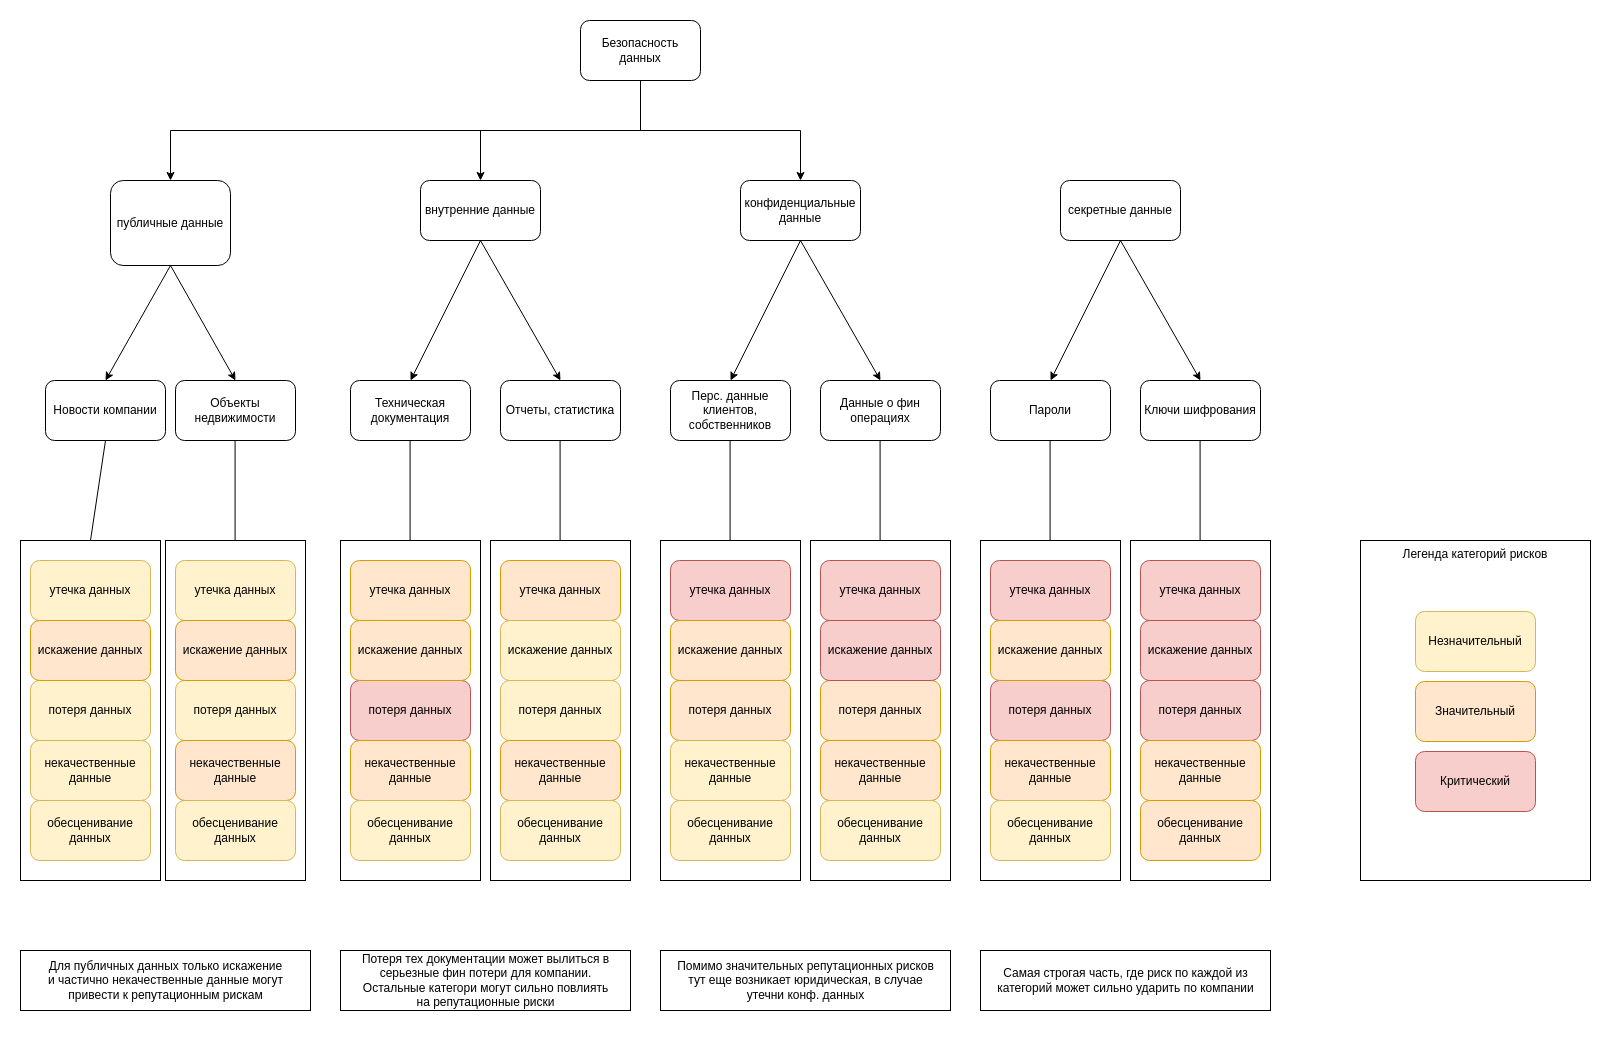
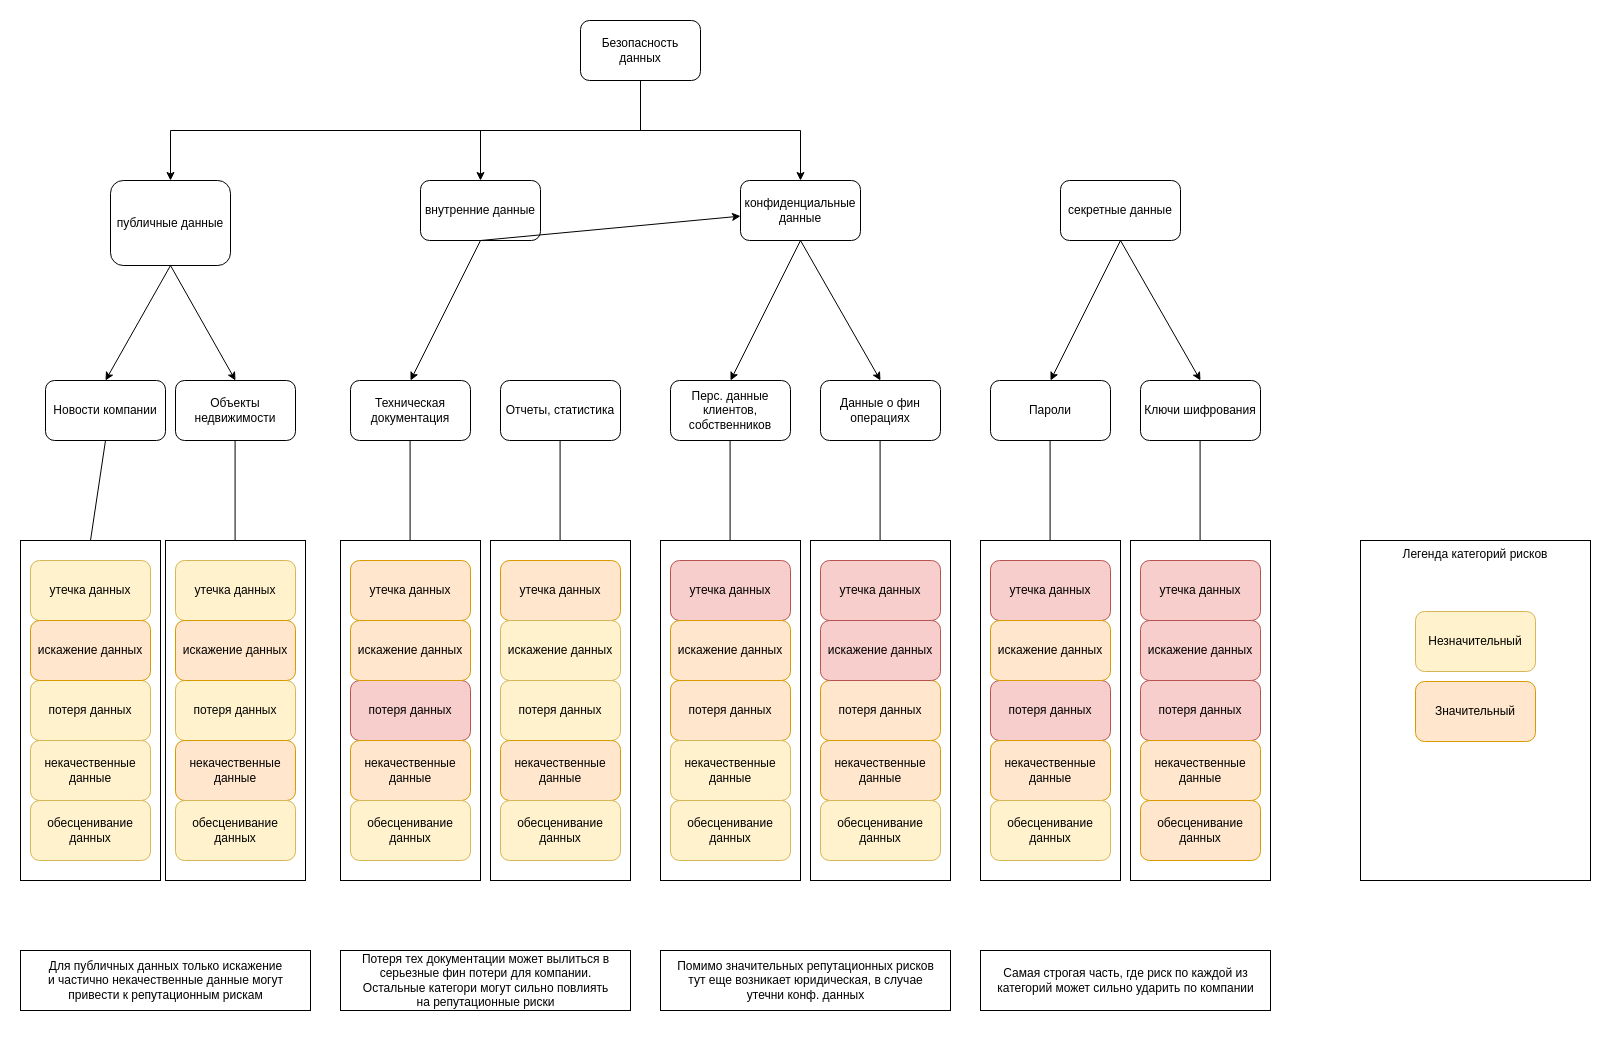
edge "внутренние данные" -> "Отчеты, статистика": now "внутренние данные" -> "конфиденциальные данные"
node "Критический": removed
